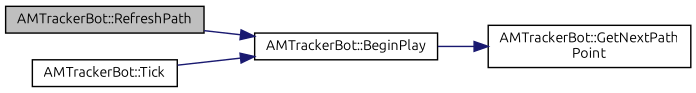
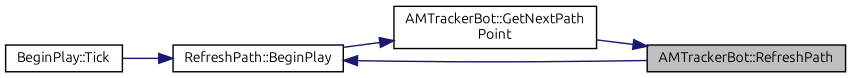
edge "AMTrackerBot::GetNextPath Point" -> "AMTrackerBot::RefreshPath": added
node "AMTrackerBot::BeginPlay": label "AMTrackerBot::BeginPlay" -> "RefreshPath::BeginPlay"
node "AMTrackerBot::Tick": label "AMTrackerBot::Tick" -> "BeginPlay::Tick"
